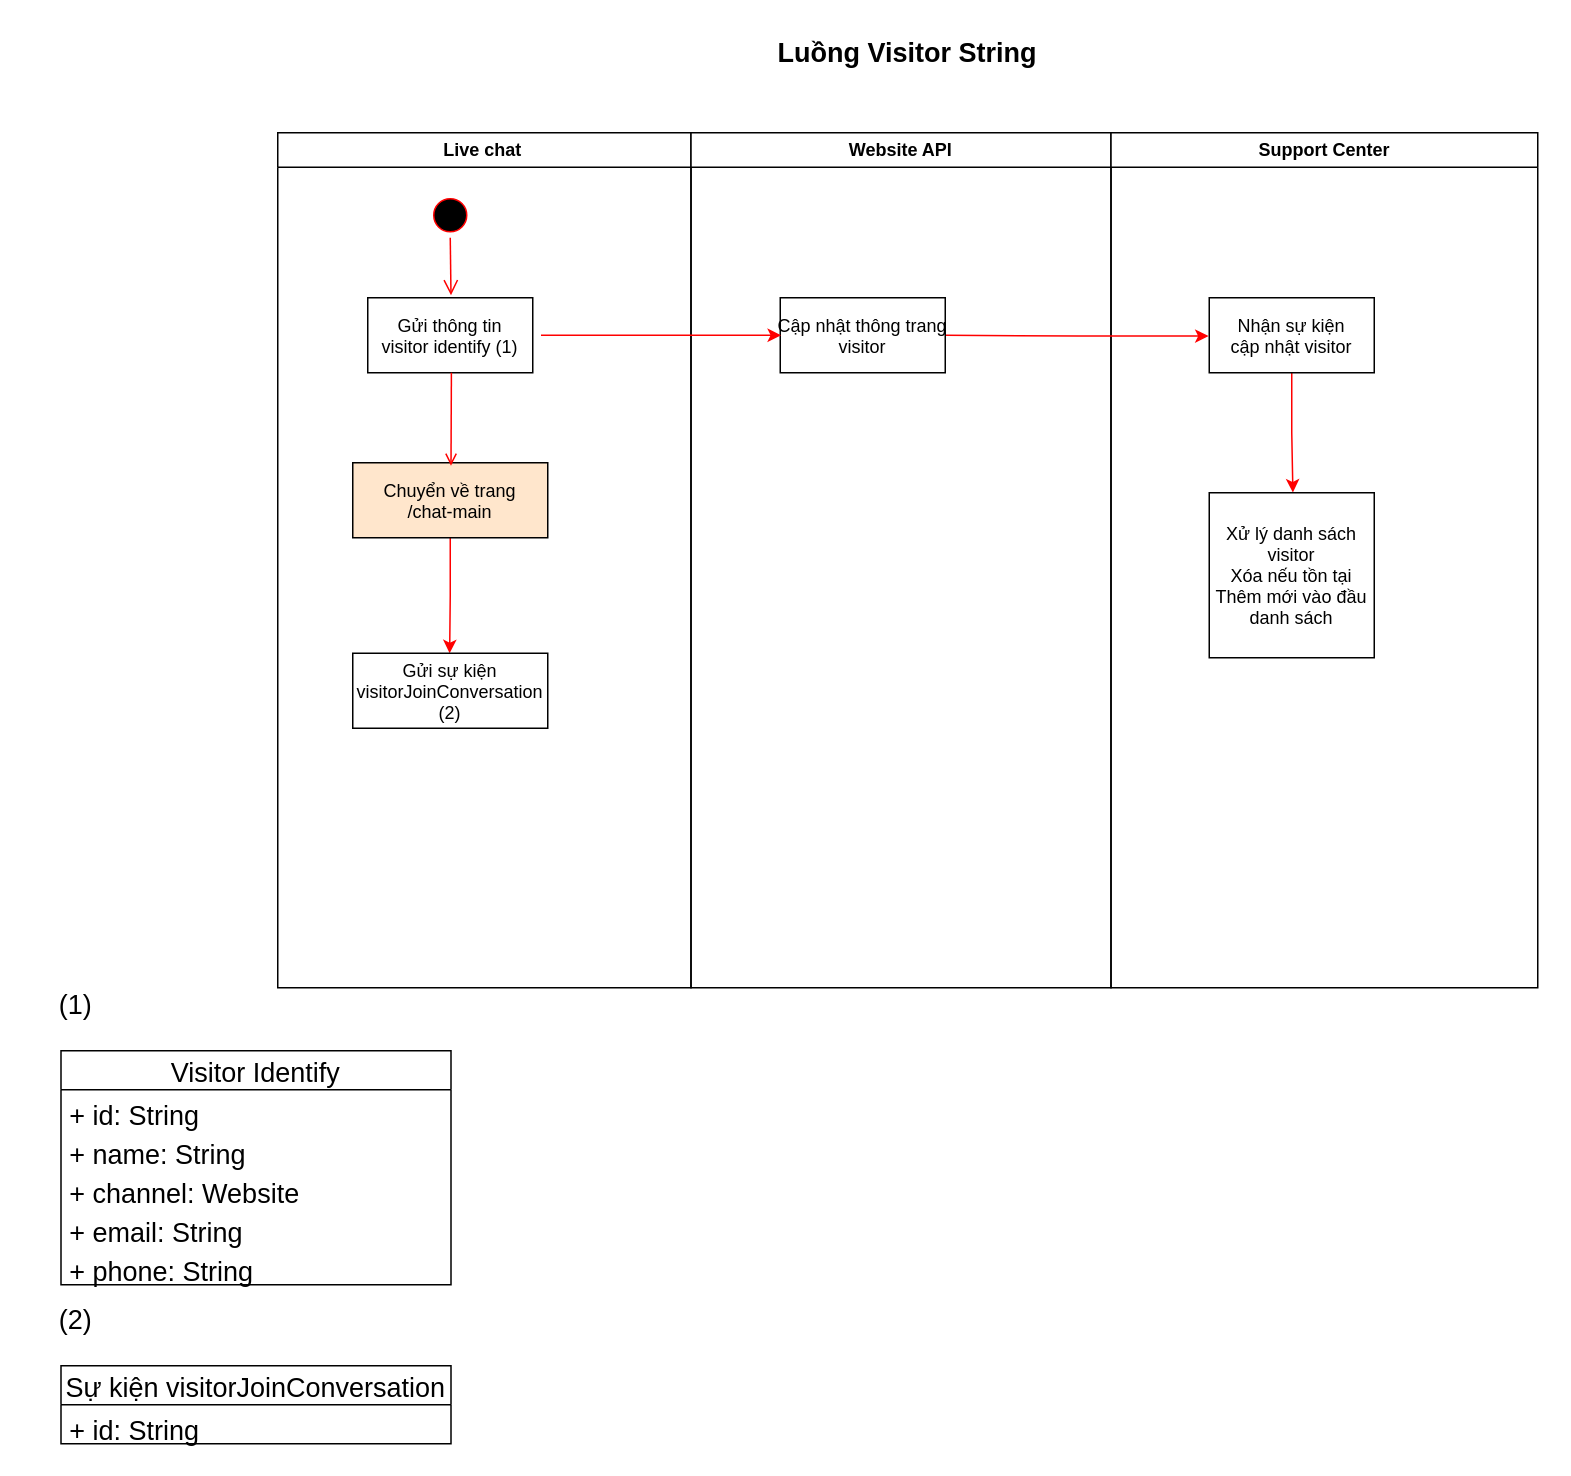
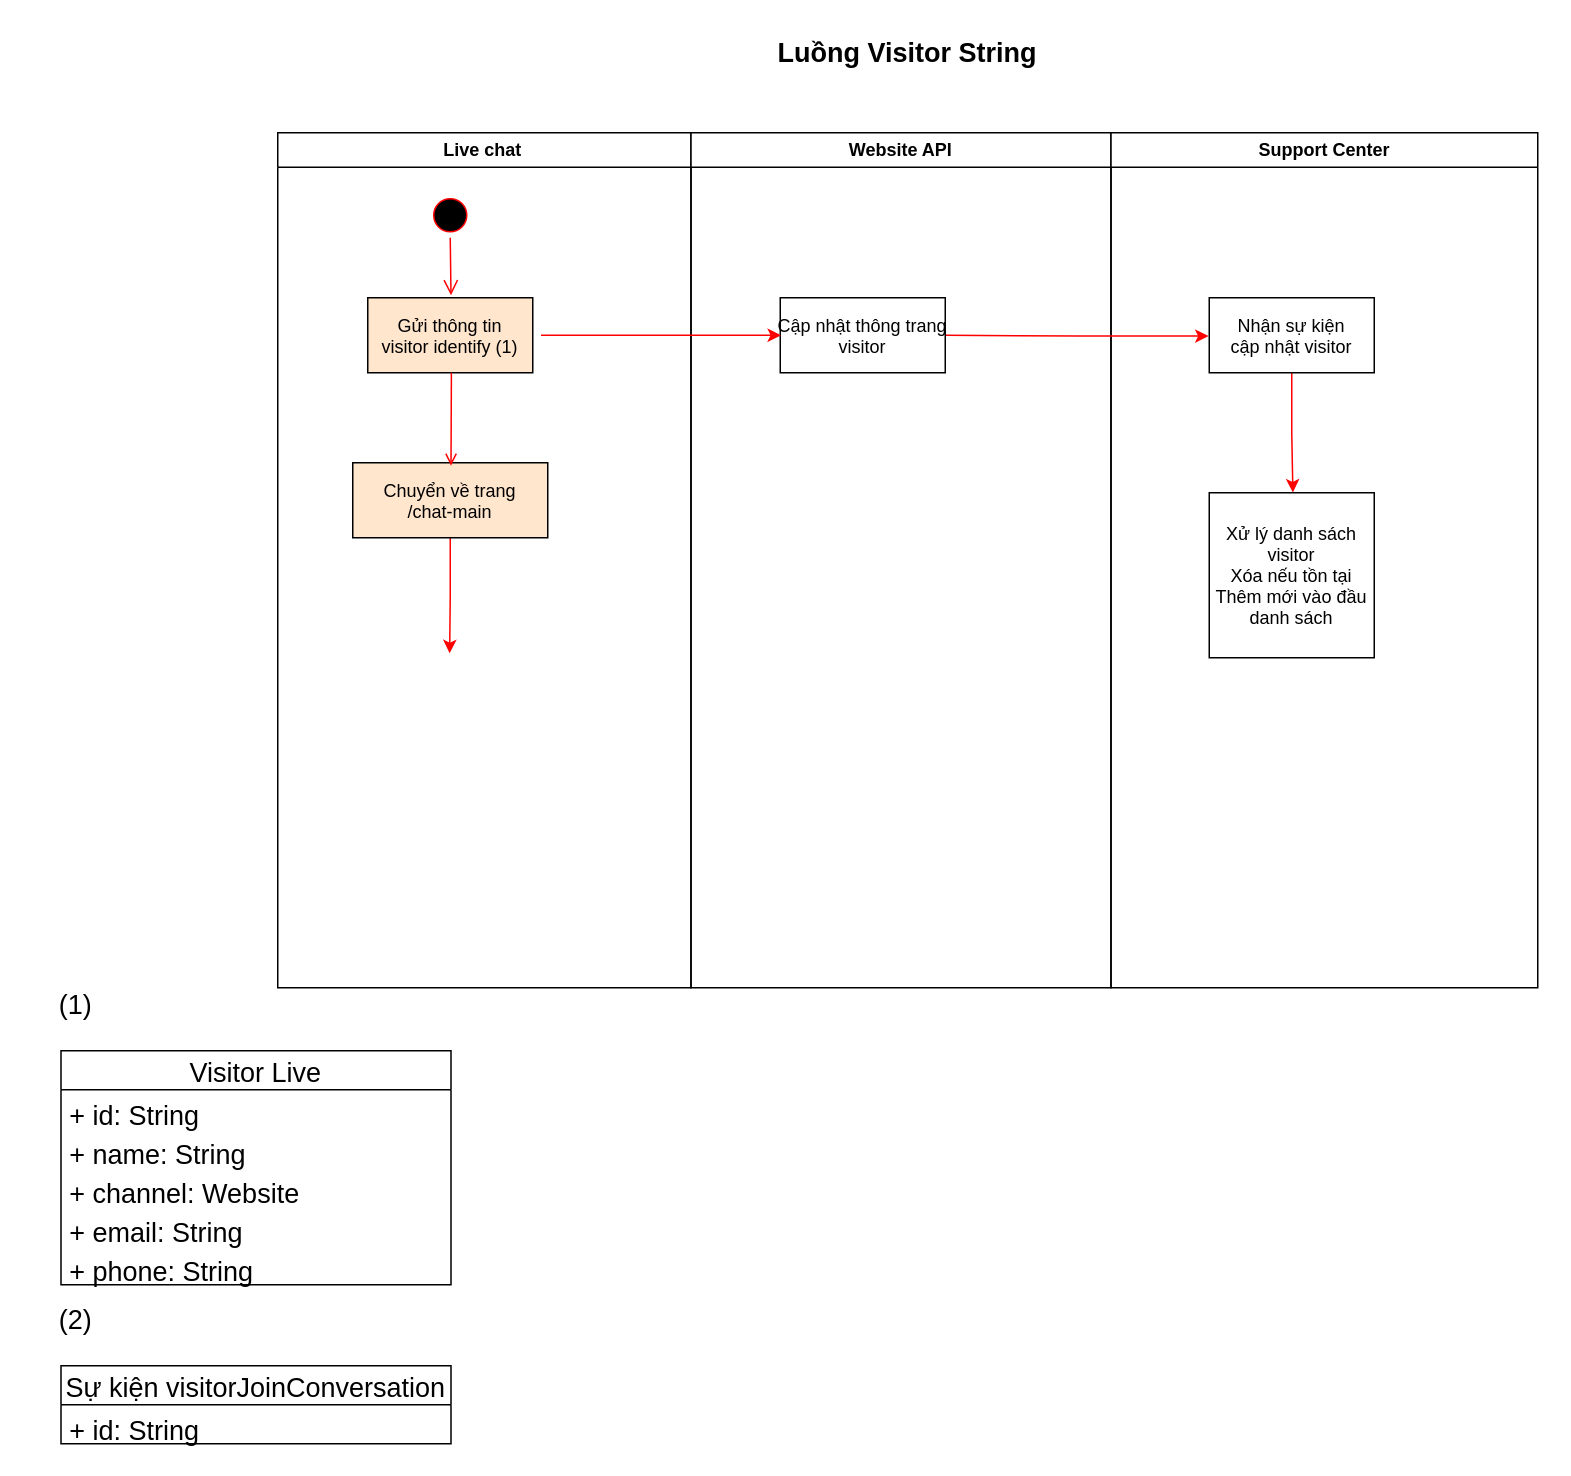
node "Gửi thông tin visitor identify (1)": fillcolor #ffffff -> #ffe6cc
node "Gửi sự kiện visitorJoinConversation (2)": removed
node "Visitor Identify": label "Visitor Identify" -> "Visitor Live"
